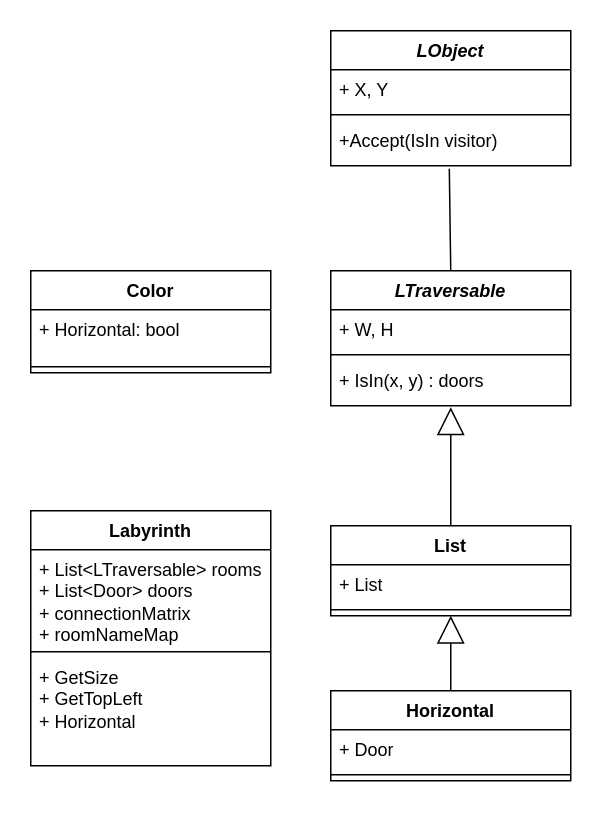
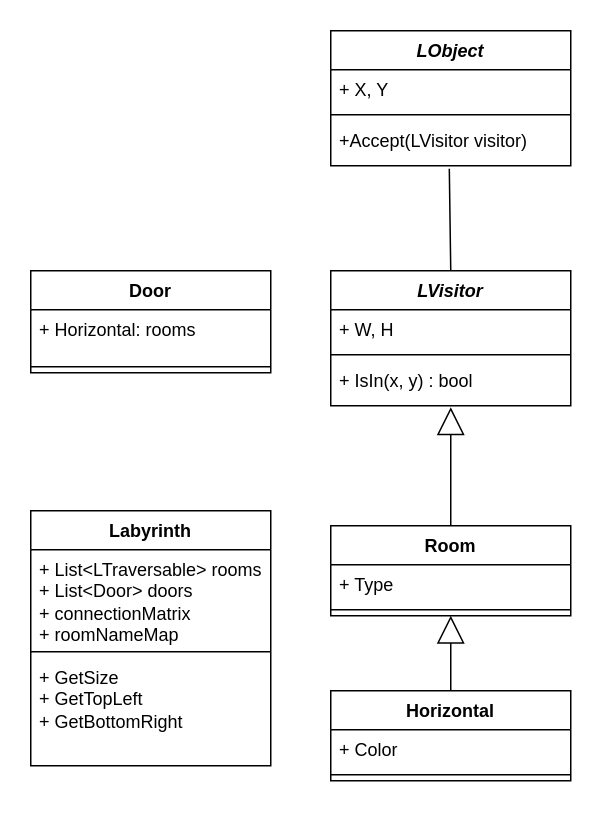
node "+Accept(IsIn visitor)": label "+Accept(IsIn visitor)" -> "+Accept(LVisitor visitor)"
node "Color": label "Color" -> "Door"
node "LTraversable": label "LTraversable" -> "LVisitor"
node "+ Horizontal: bool": label "+ Horizontal: bool" -> "+ Horizontal: rooms"
node "+ IsIn(x, y) : doors": label "+ IsIn(x, y) : doors" -> "+ IsIn(x, y) : bool"
node "List": label "List" -> "Room"
node "+ List": label "+ List" -> "+ Type"
node "+ GetSize + GetTopLeft + Horizontal": label "+ GetSize + GetTopLeft + Horizontal" -> "+ GetSize + GetTopLeft + GetBottomRight"
node "+ Door": label "+ Door" -> "+ Color"
